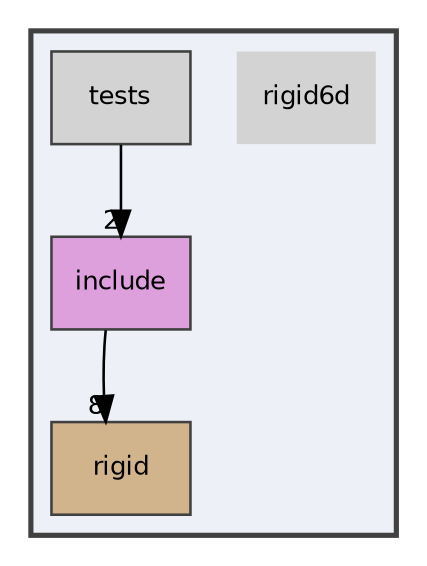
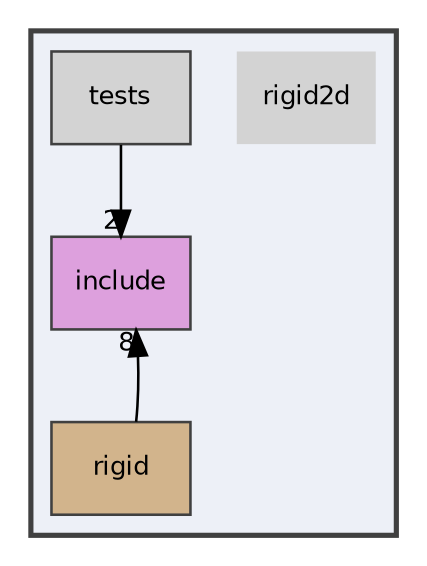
node "rigid6d": label "rigid6d" -> "rigid2d"
edge "include" -> "rigid": reversed
